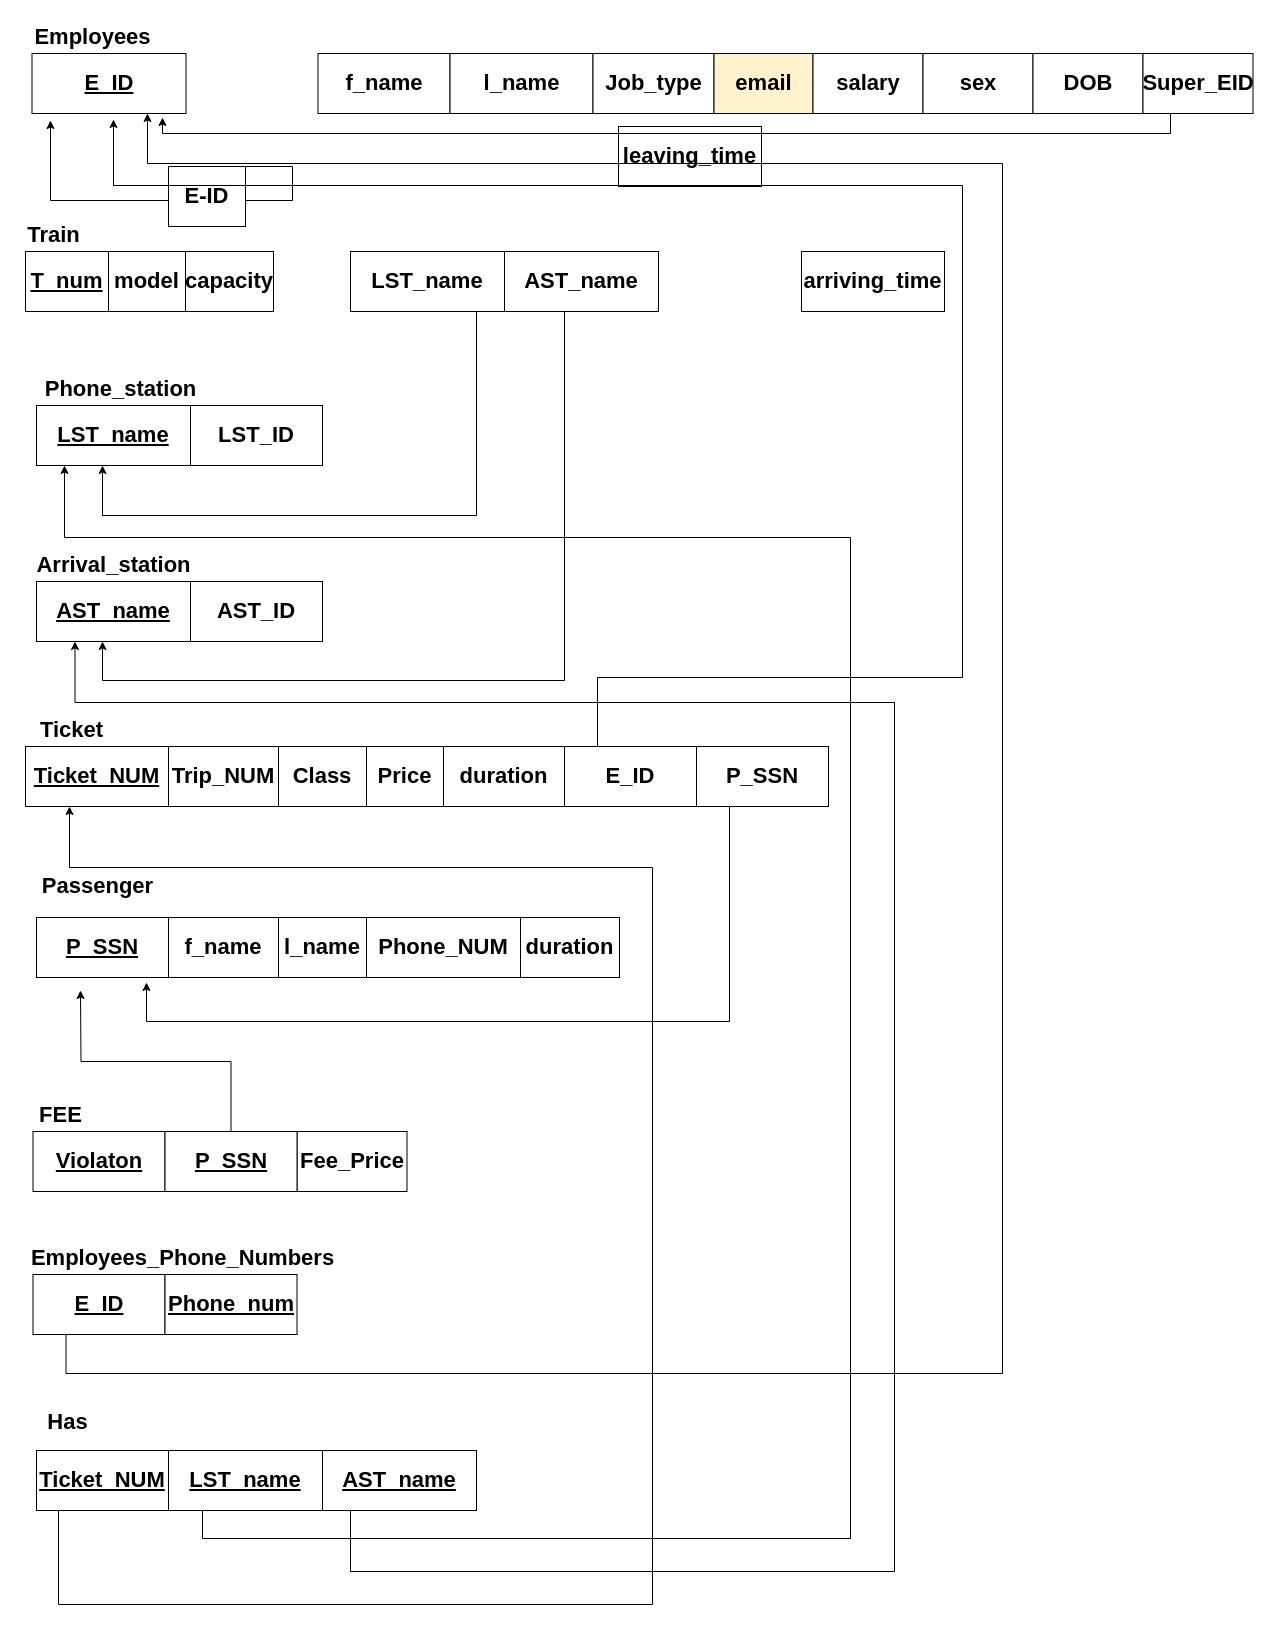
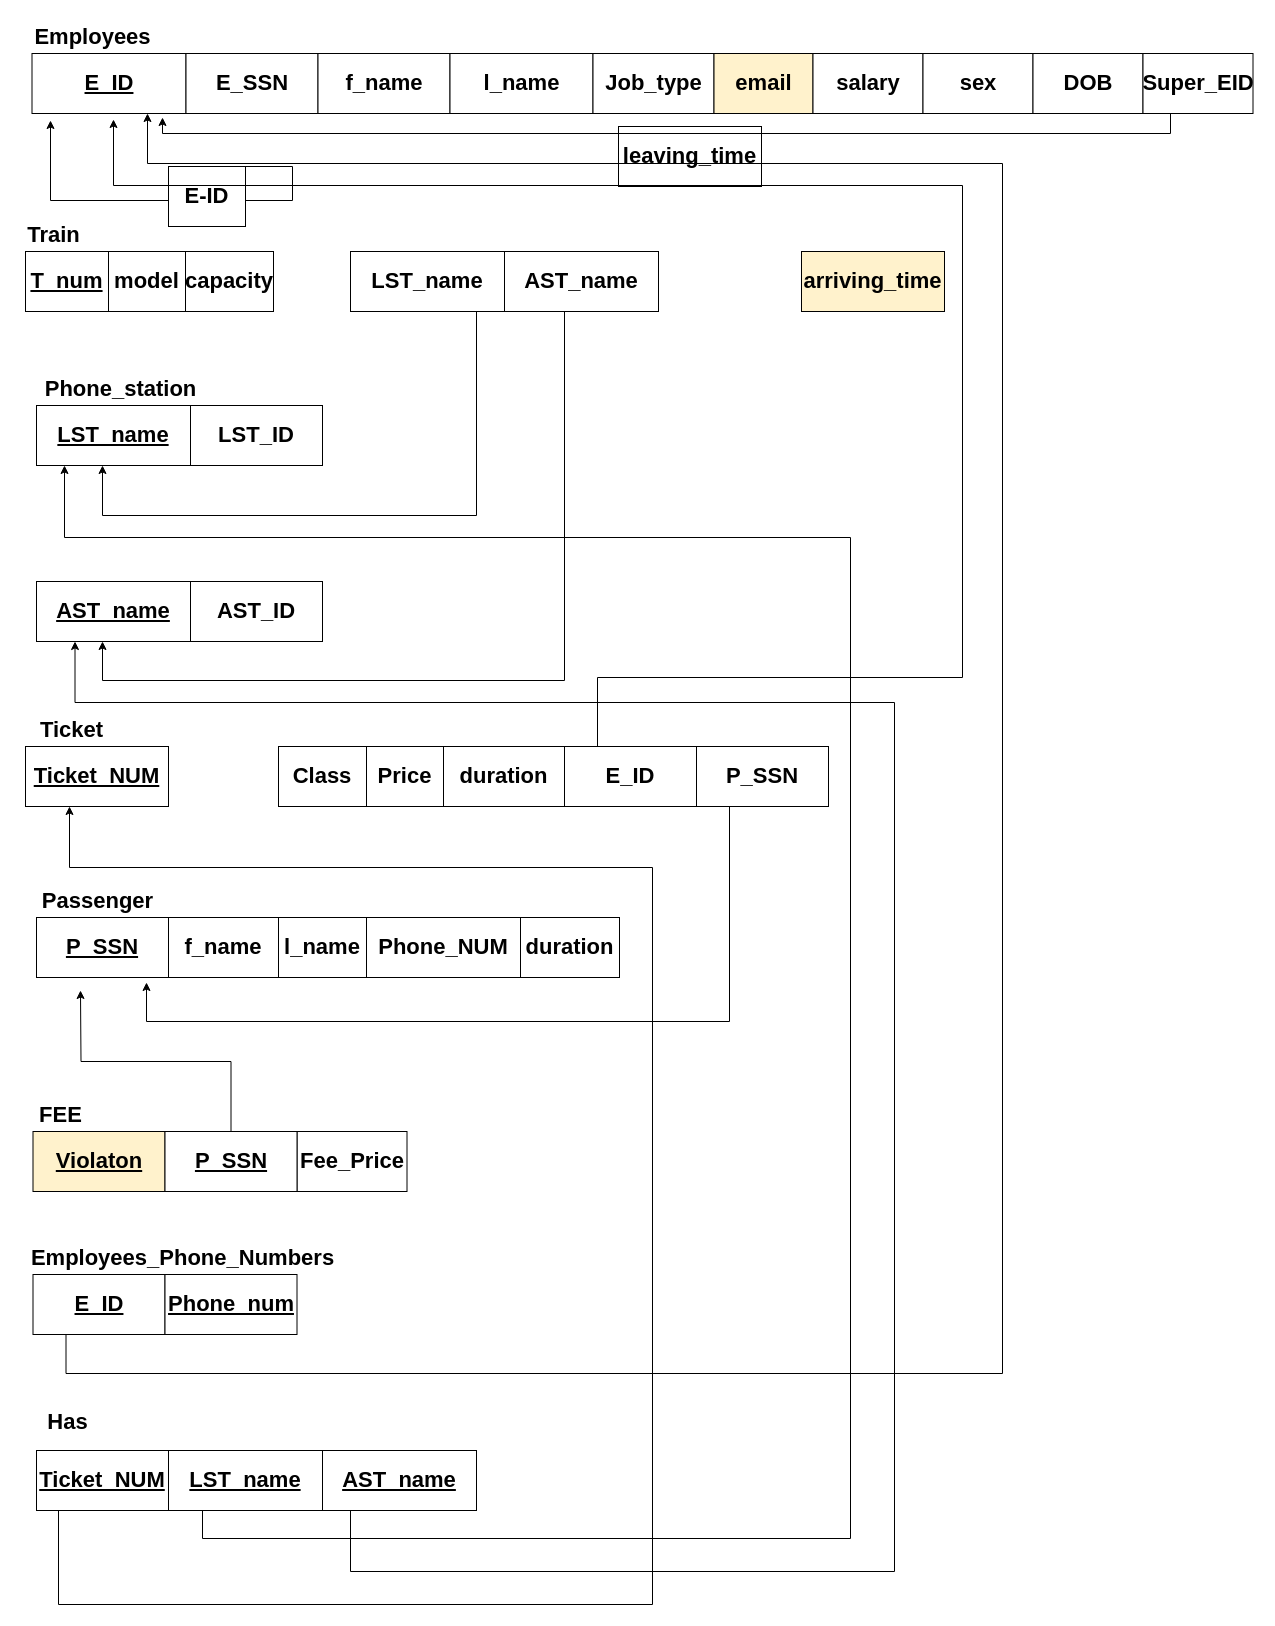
node "E_SSN": added
node "arriving_time": fillcolor #ffffff -> #fff2cc
node "Arrival_station": removed
node "Trip_NUM": removed
node "Passenger": moved (98, 886) -> (98, 901)
node "Violaton": fillcolor #ffffff -> #fff2cc
